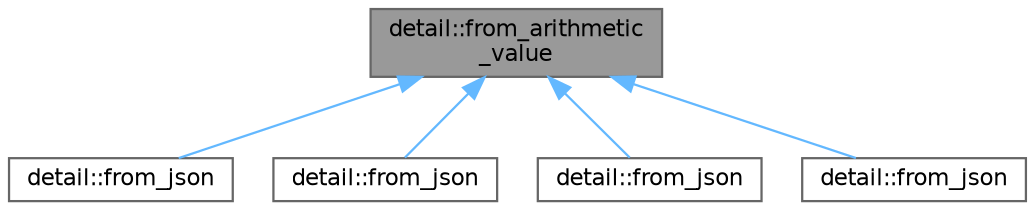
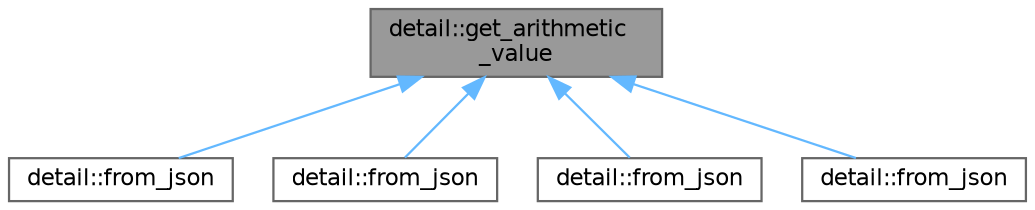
node "detail::from_arithmetic _value": label "detail::from_arithmetic _value" -> "detail::get_arithmetic _value"
